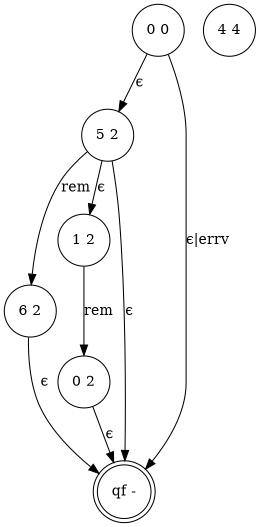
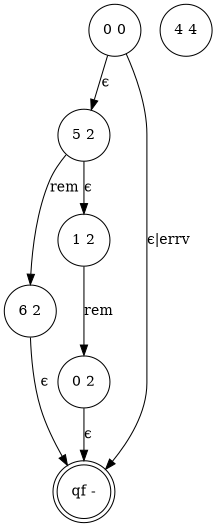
edge "5 2" -> "qf -": removed, label "ϵ"
